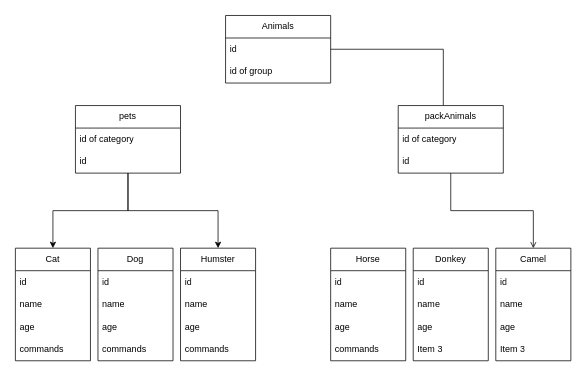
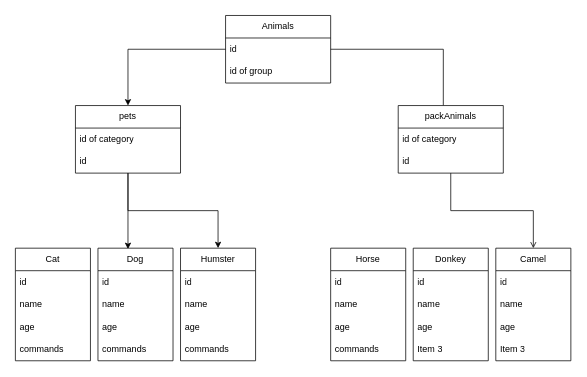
edge "Animals" -> "pets": added
edge "pets" -> "Cat": removed
edge "pets" -> "Dog": added
